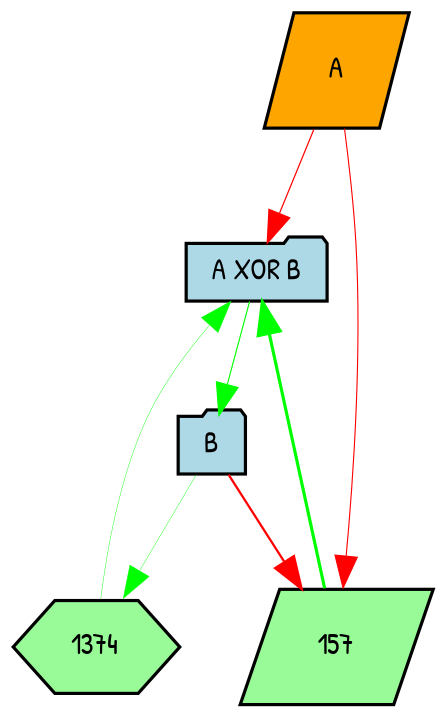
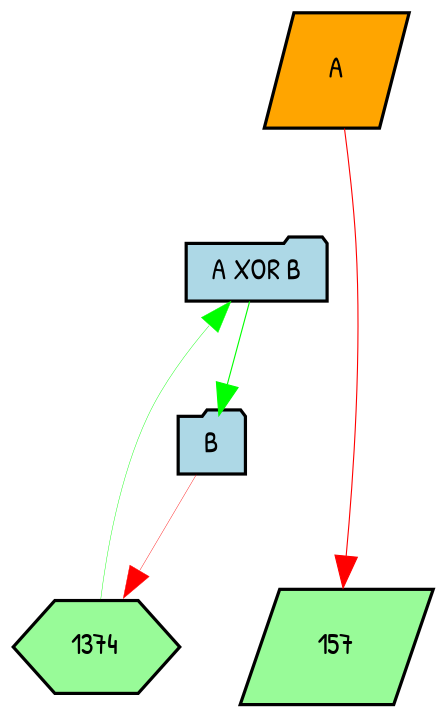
edge "A" -> "A XOR B": removed
edge "157" -> "A XOR B": removed
edge "B" -> "157": removed
edge "B" -> "1374": color green -> red
